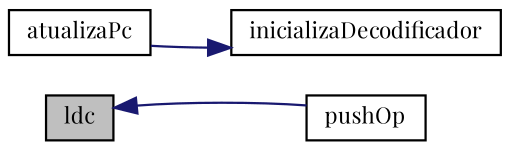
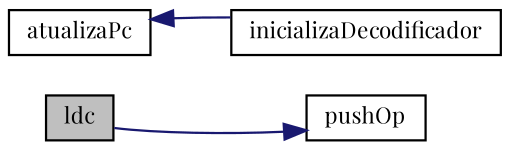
edge "atualizaPc" -> "inicializaDecodificador": reversed
edge "pushOp" -> "ldc": reversed
